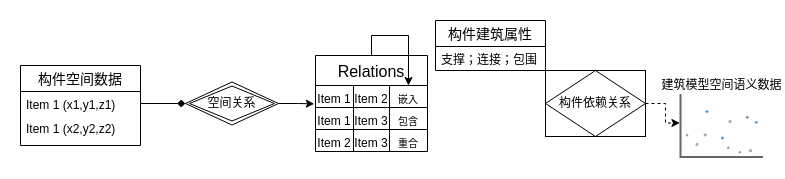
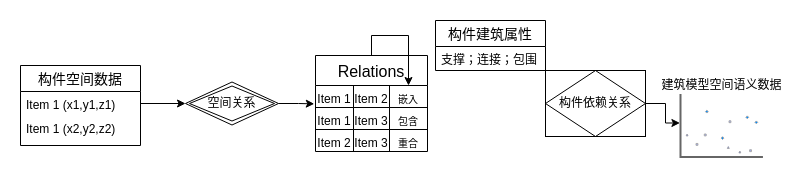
edge "Item 1 (x1,y1,z1)" -> "空间关系": arrowhead diamond -> classic
edge "构件依赖关系" -> "建筑模型空间语义数据": style dashed -> solid
